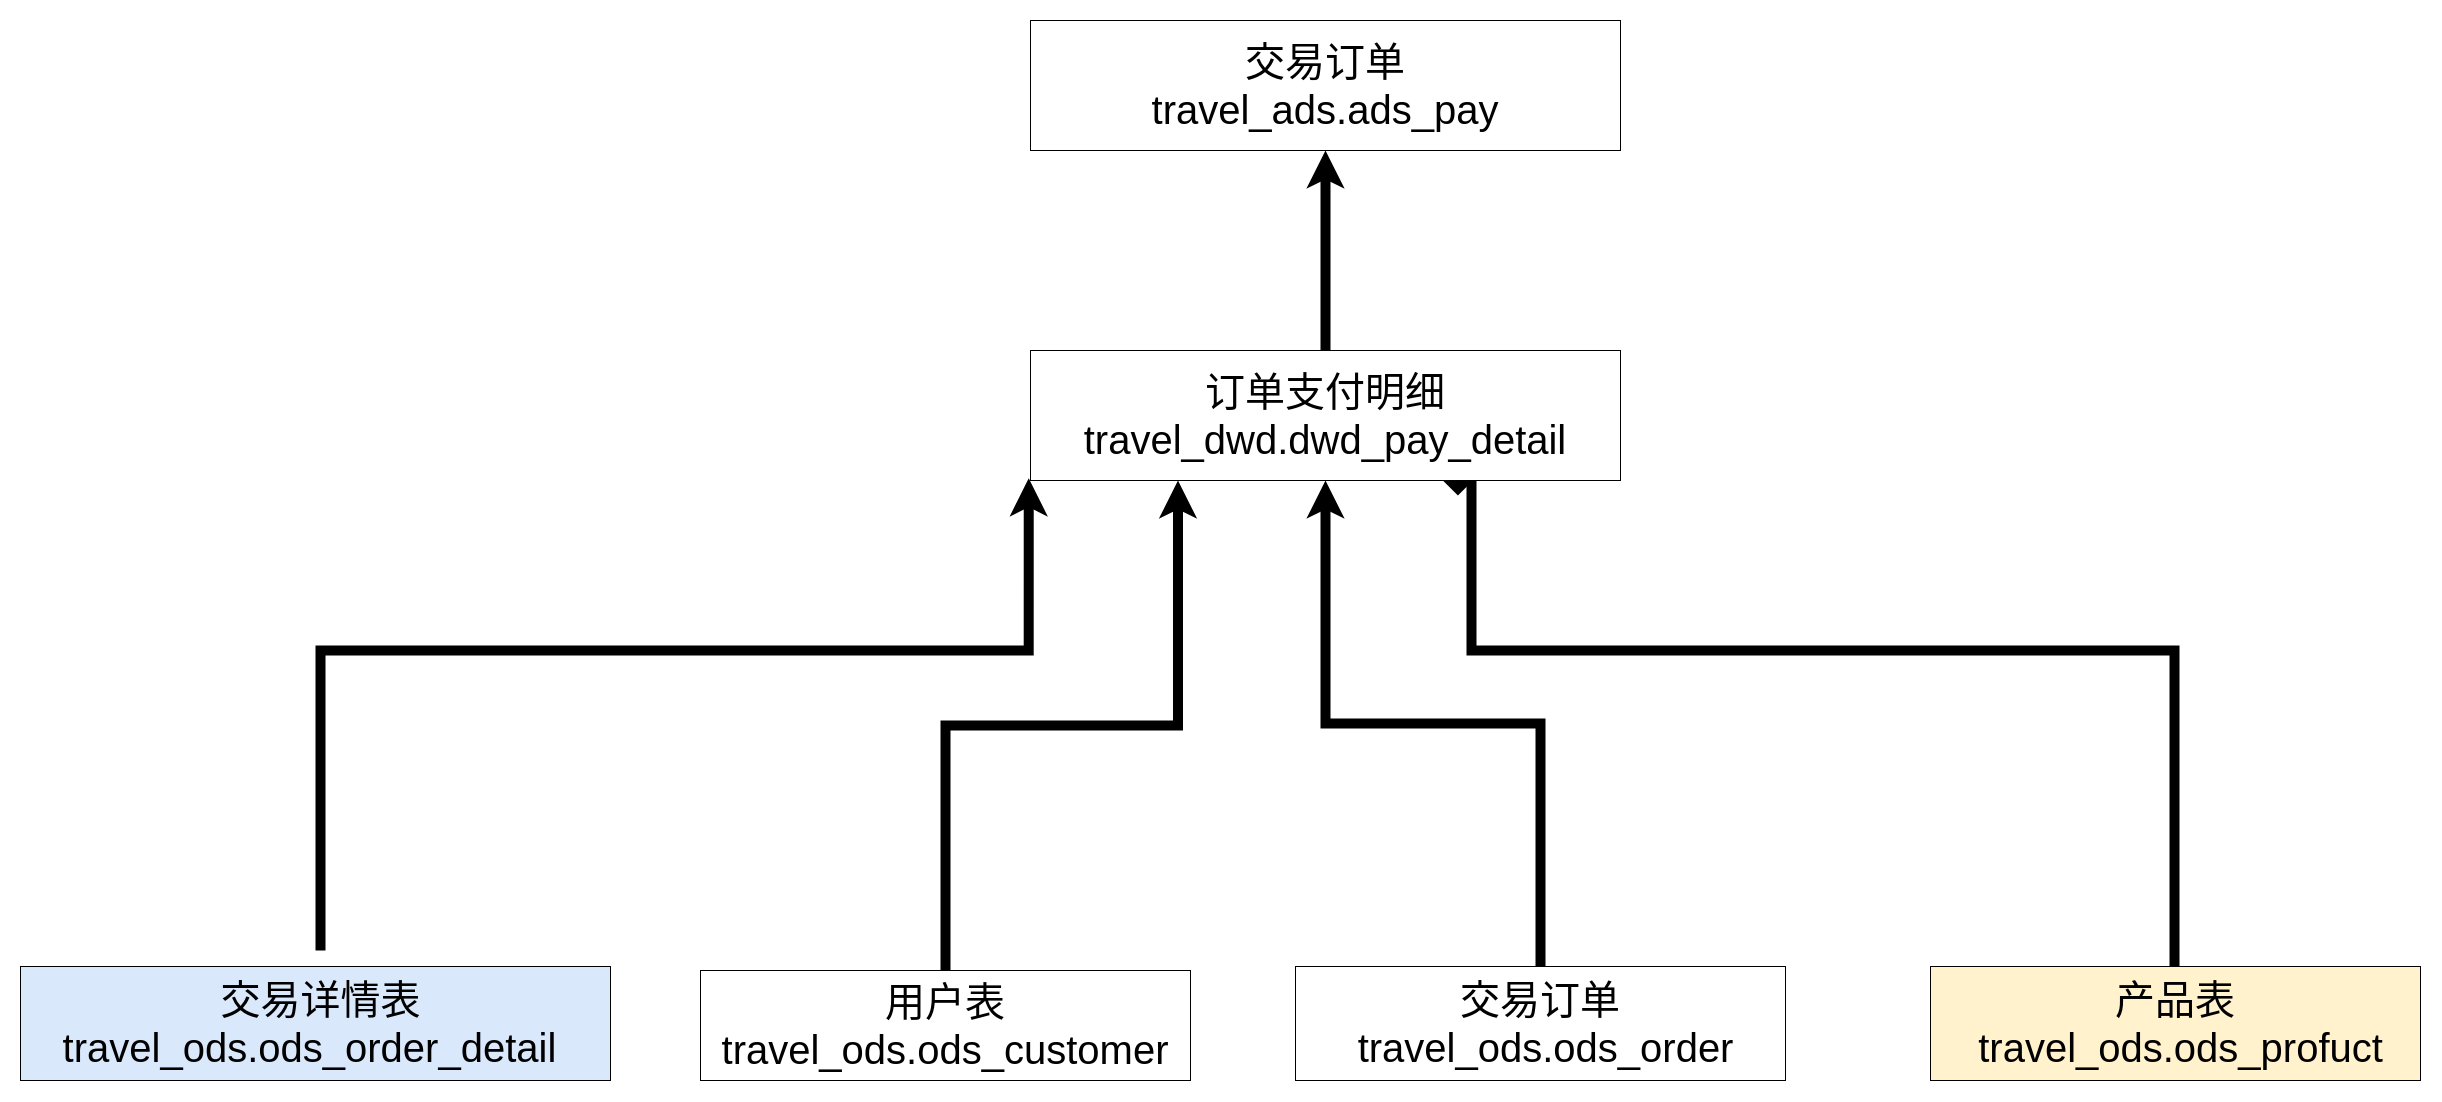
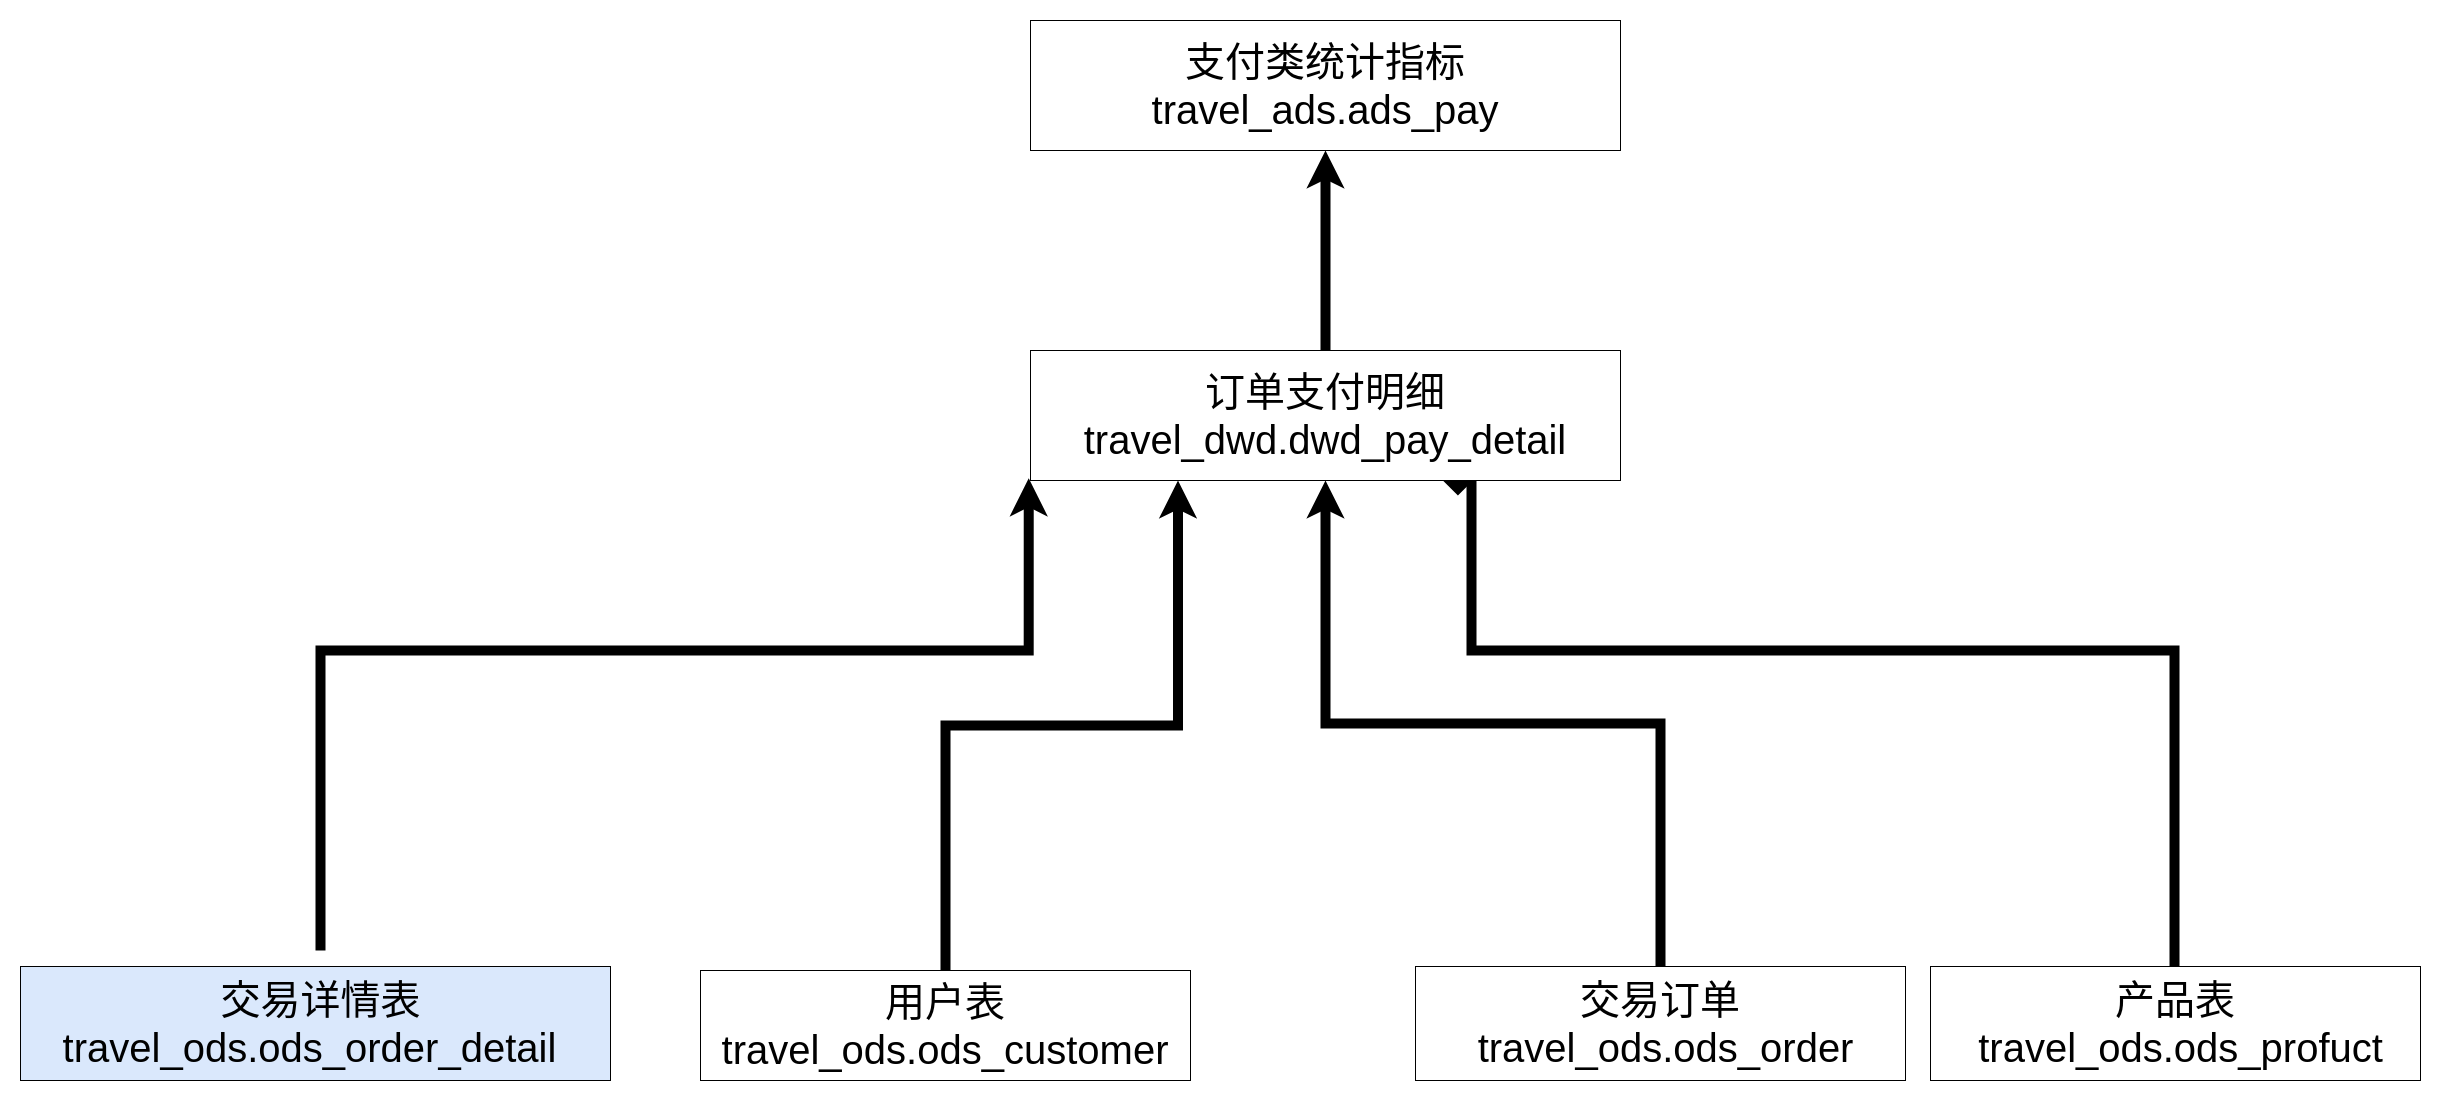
node "交易订单 travel_ads.ads_pay": label "交易订单 travel_ads.ads_pay" -> "支付类统计指标 travel_ads.ads_pay"
node "交易订单 travel_ods.ods_order": moved (1541, 1024) -> (1661, 1024)
node "产品表 travel_ods.ods_profuct": fillcolor #fff2cc -> #ffffff
